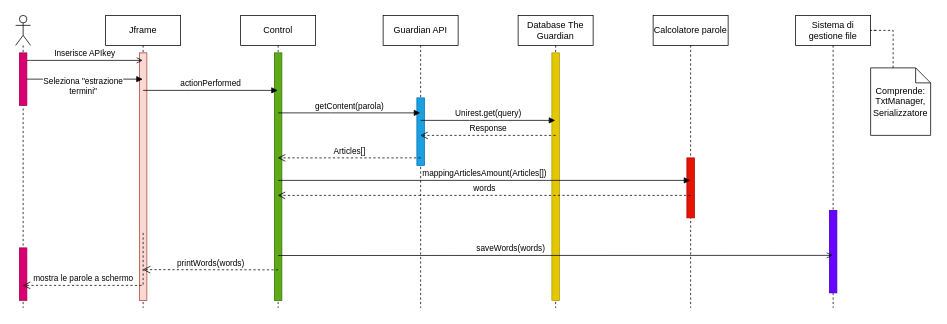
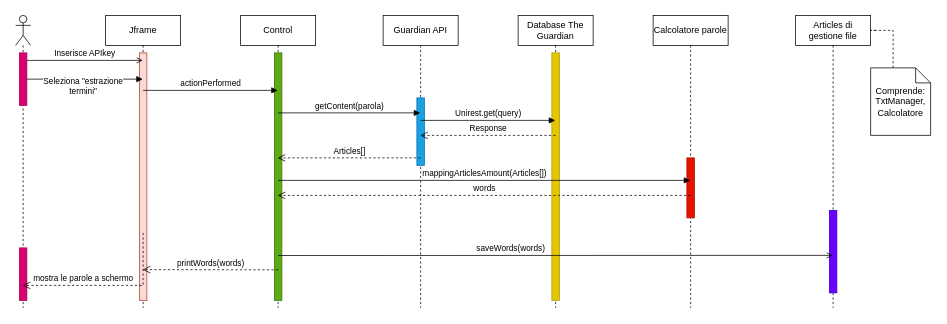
node "Sistema di gestione file": label "Sistema di gestione file" -> "Articles di gestione file"
node "Comprende: TxtManager, Serializzatore": label "Comprende: TxtManager, Serializzatore" -> "Comprende: TxtManager, Calcolatore"
